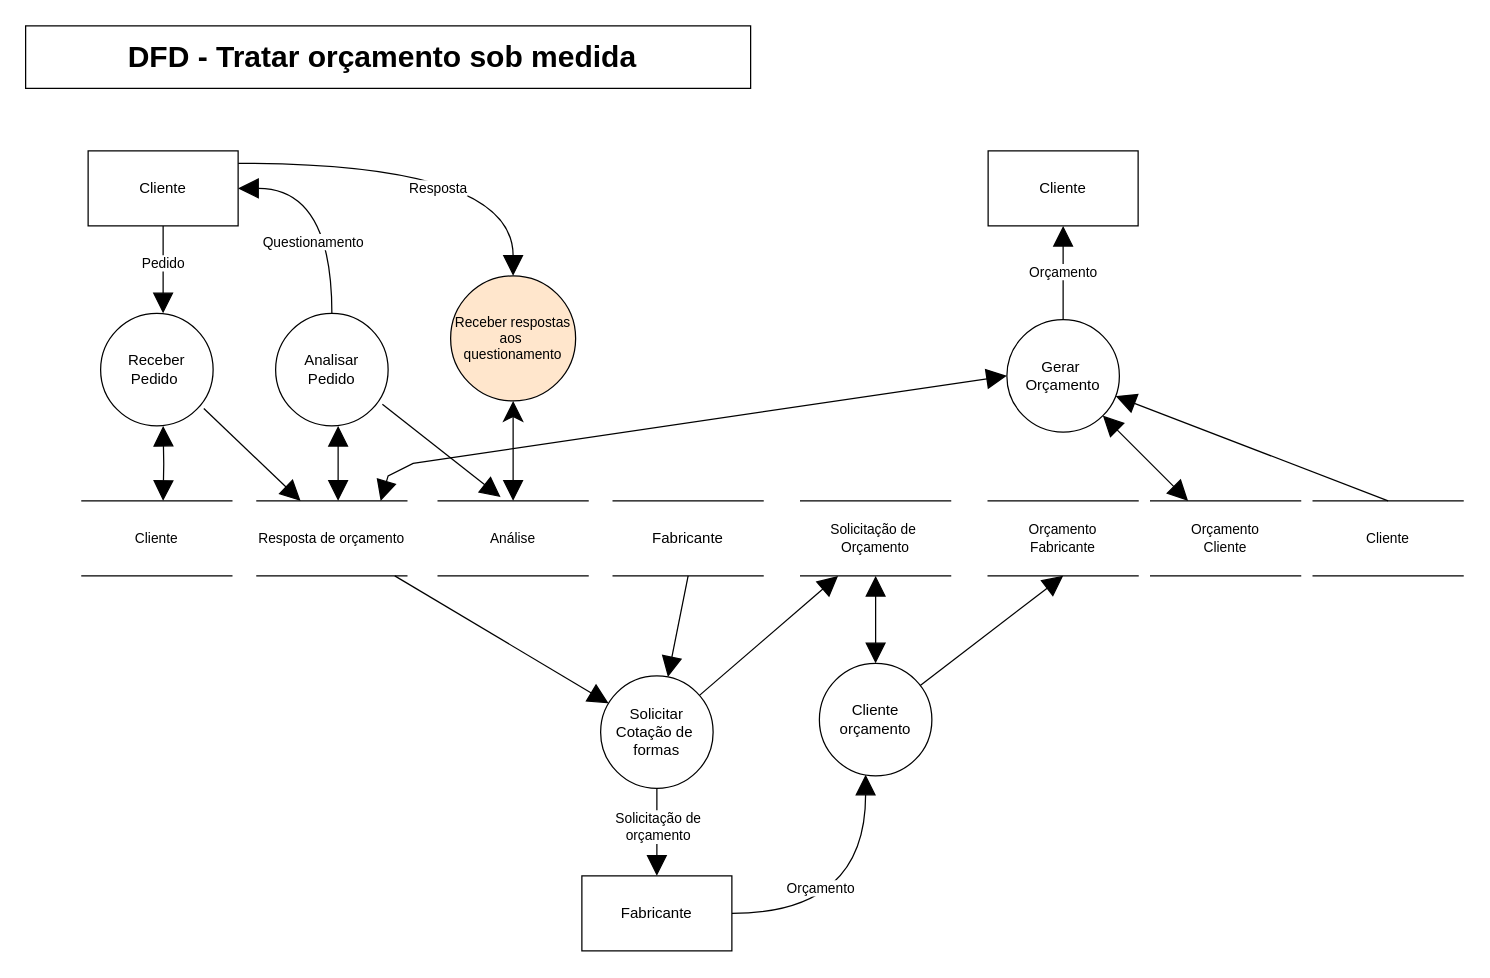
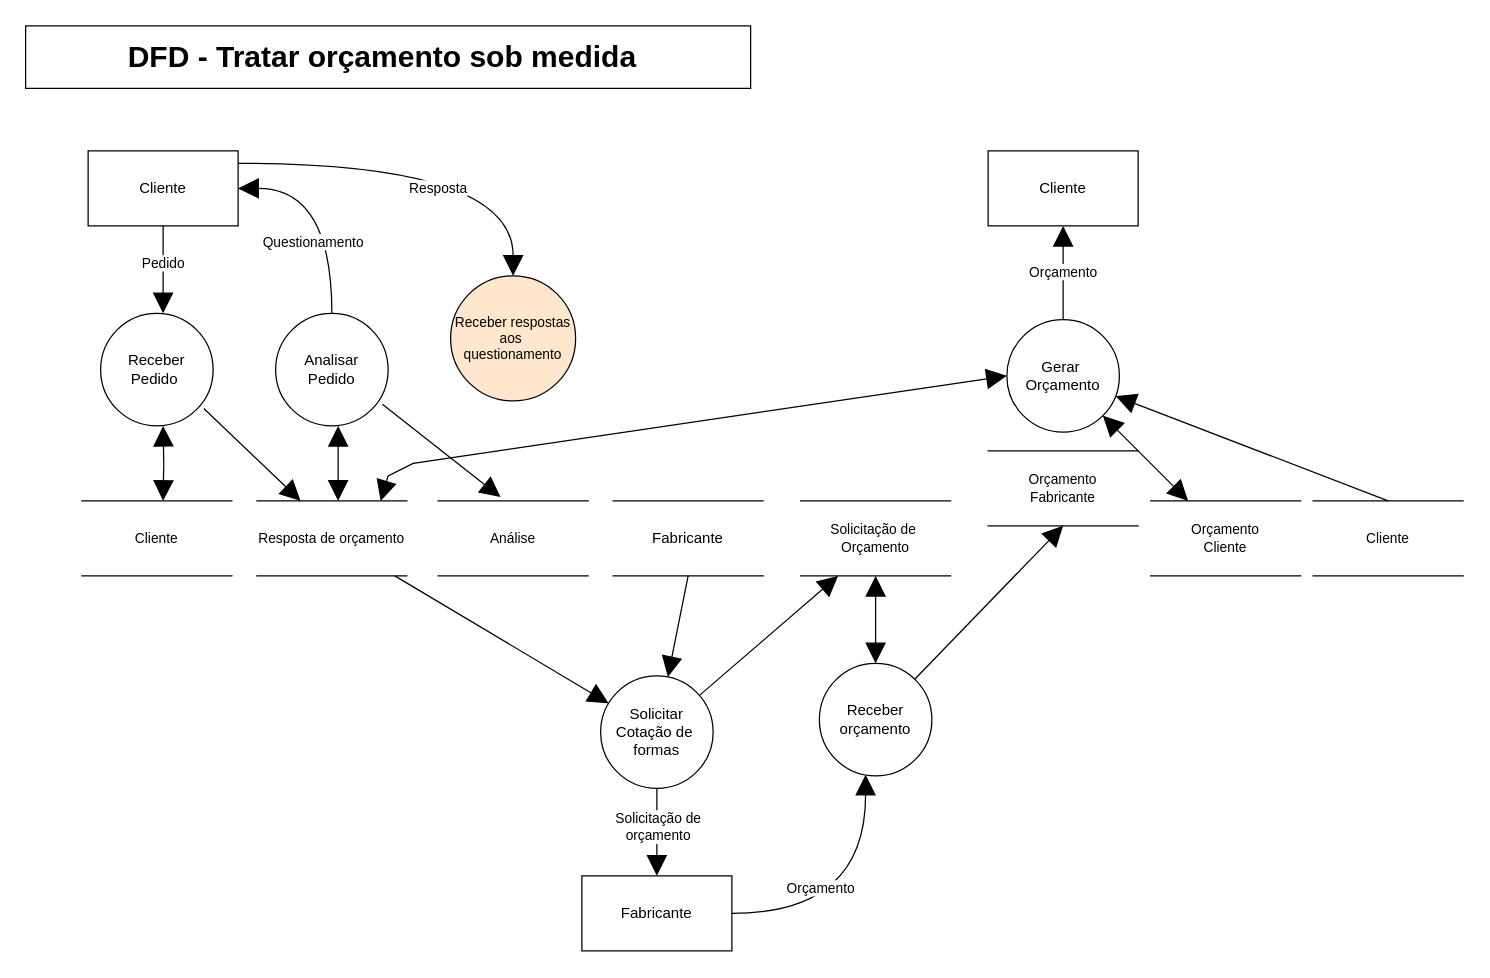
edge "Receber respostas aos questionamento" -- "Análise": removed
node "Orçamento Fabricante": moved (1063, 538) -> (1063, 488)
node "Cliente orçamento": label "Cliente orçamento" -> "Receber orçamento"
